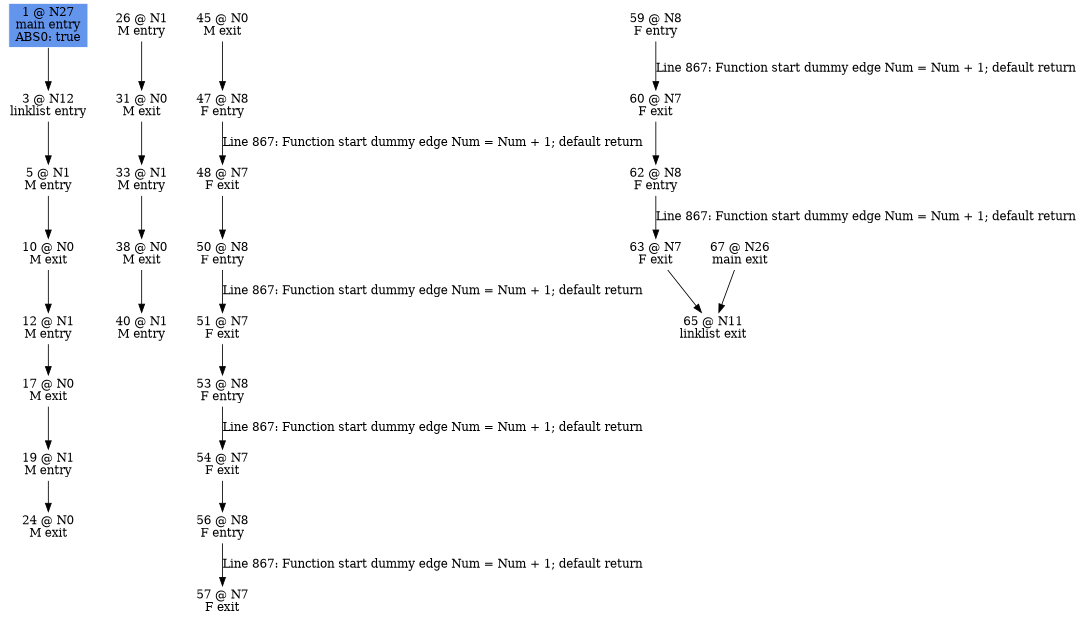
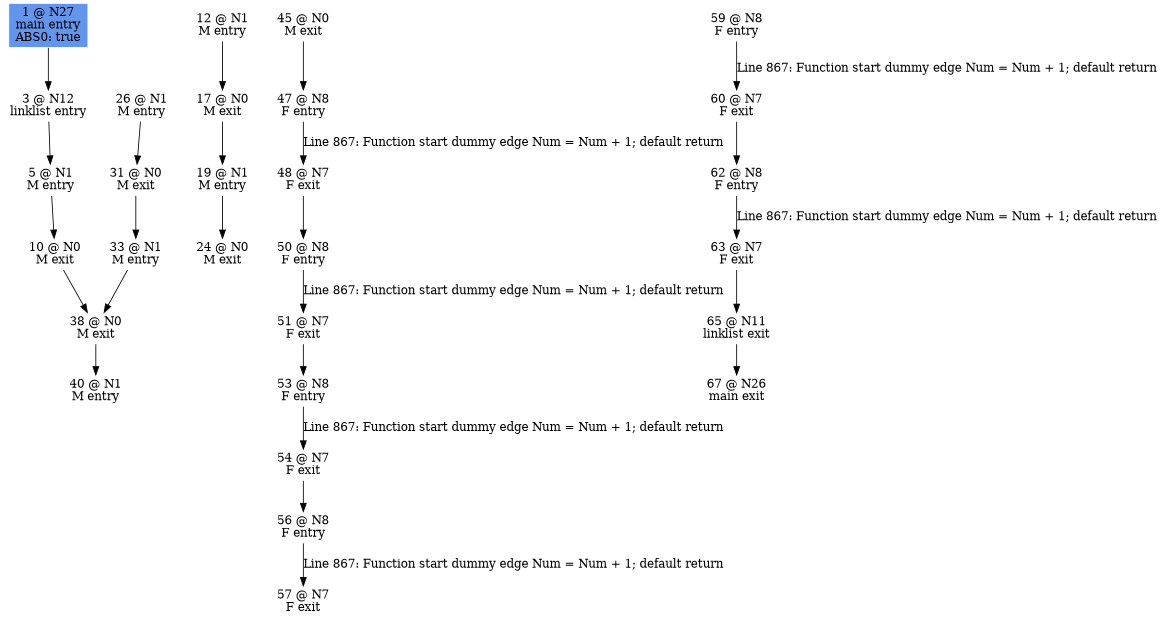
edge "10 @ N0 M exit" -> "12 @ N1 M entry": now "10 @ N0 M exit" -> "38 @ N0 M exit"
edge "67 @ N26 main exit" -> "65 @ N11 linklist exit": reversed
